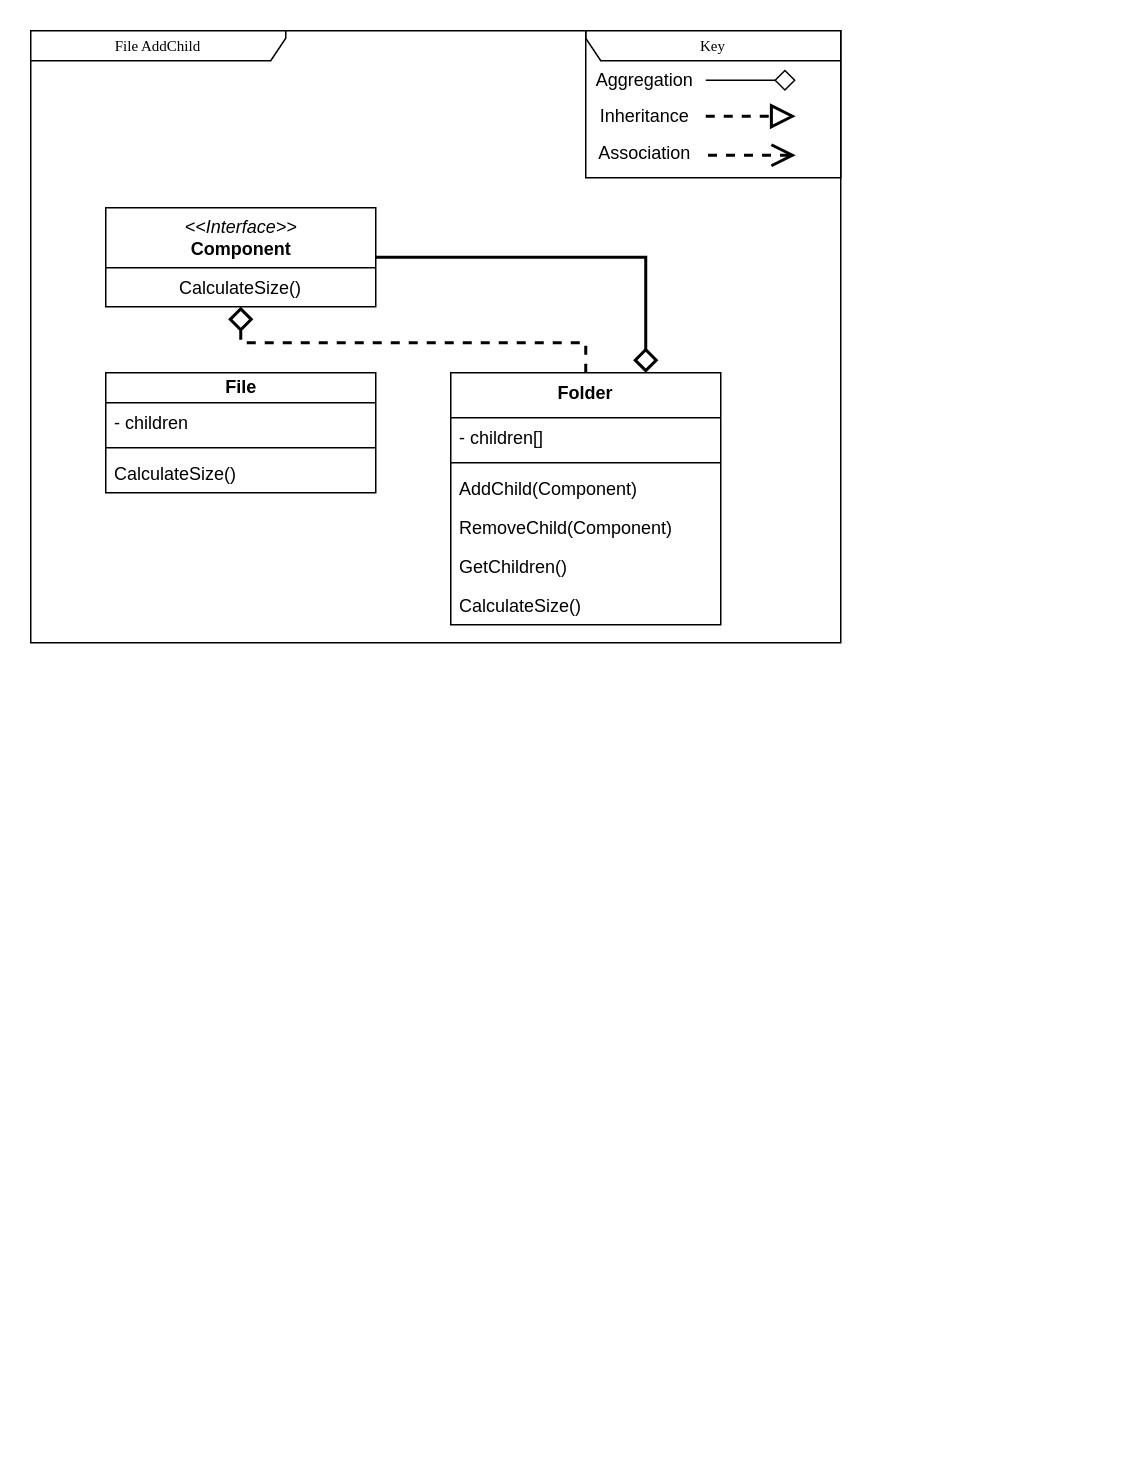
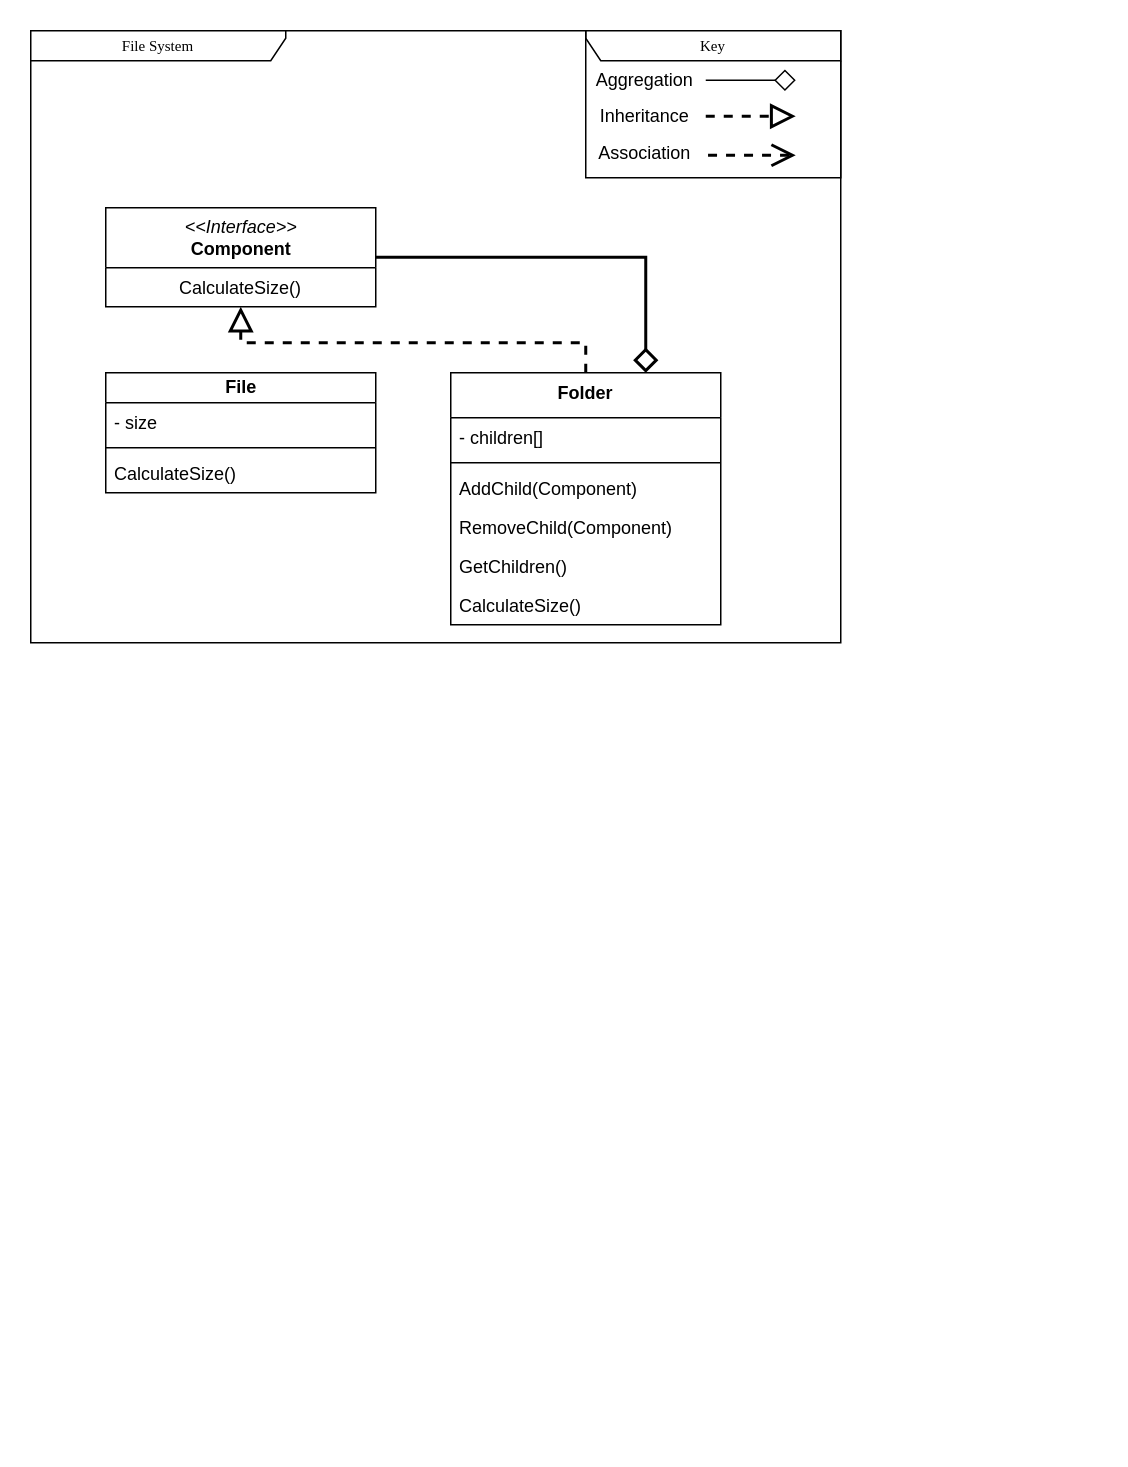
node "File AddChild": label "File AddChild" -> "File System"
edge "Folder" -> "<<Interface>>Component": arrowhead diamond -> block
node "- children": label "- children" -> "- size"
